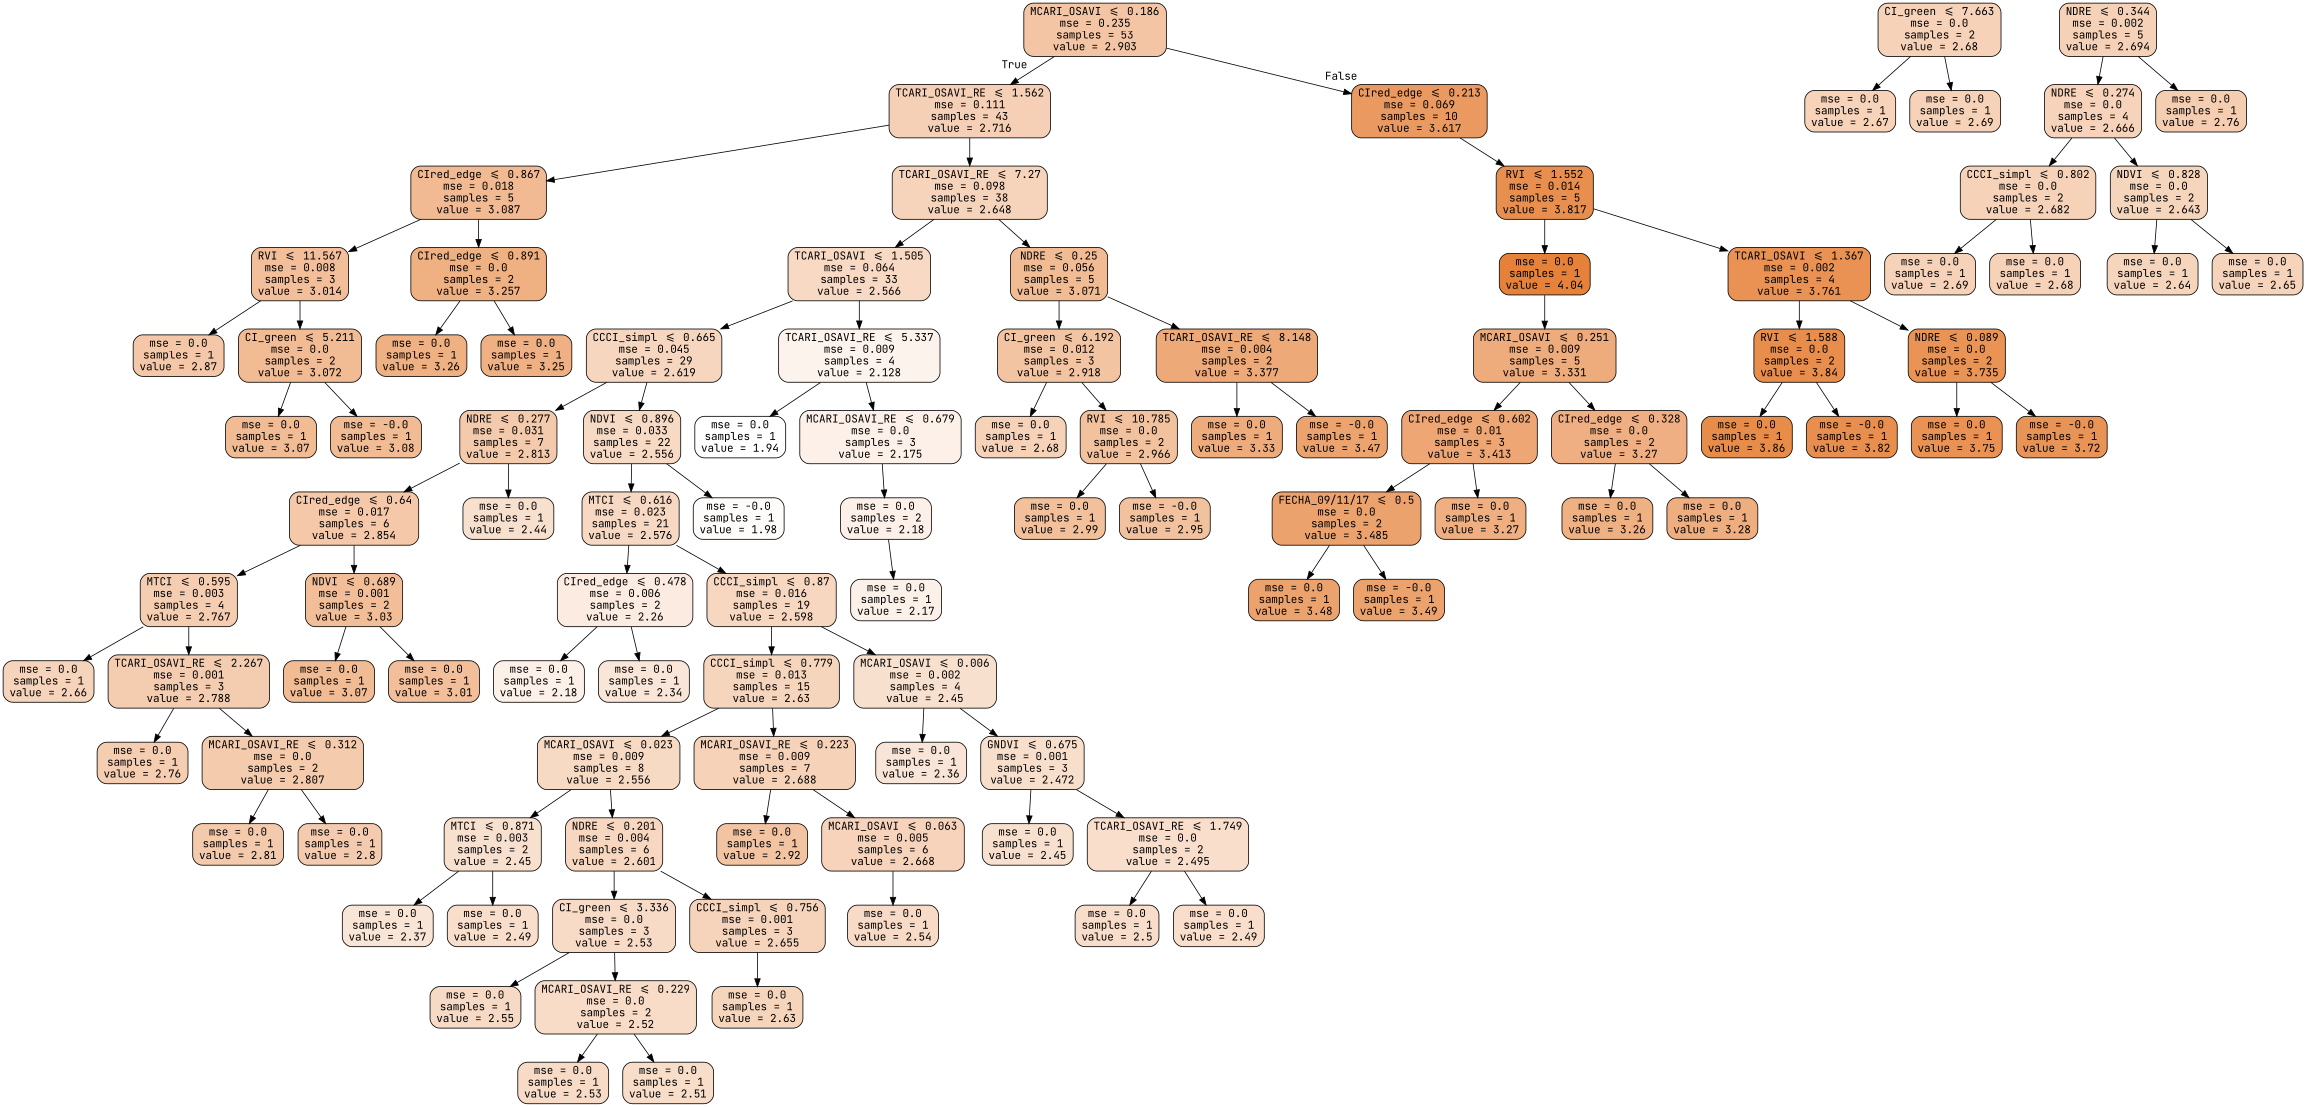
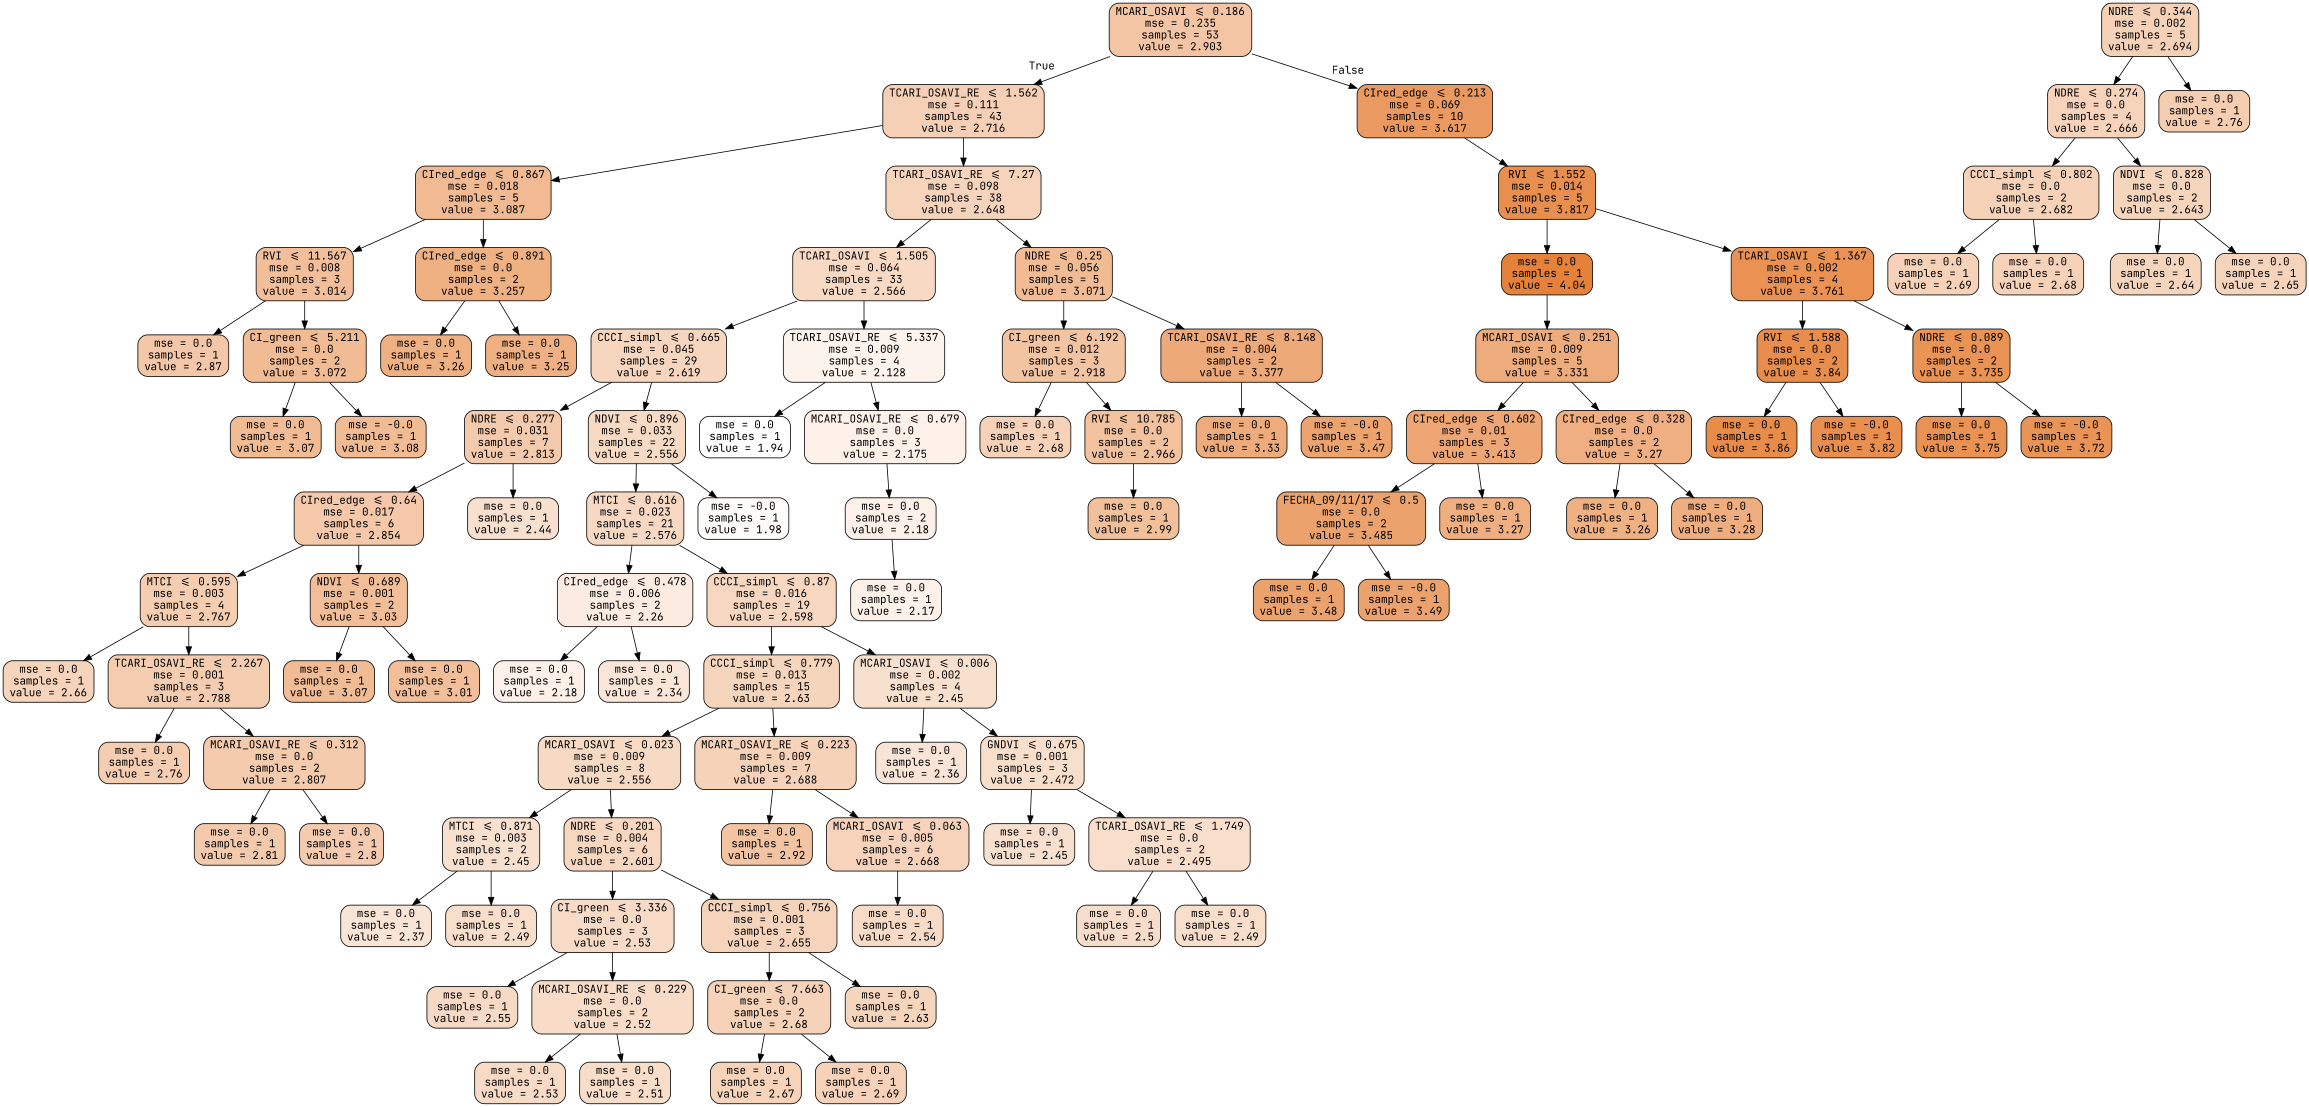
node "mse = -0.0 samples = 1 value = 2.95": removed
edge "CCCI_simpl <= 0.756 mse = 0.001 samples = 3 value = 2.655" -> "CI_green <= 7.663 mse = 0.0 samples = 2 value = 2.68": added
